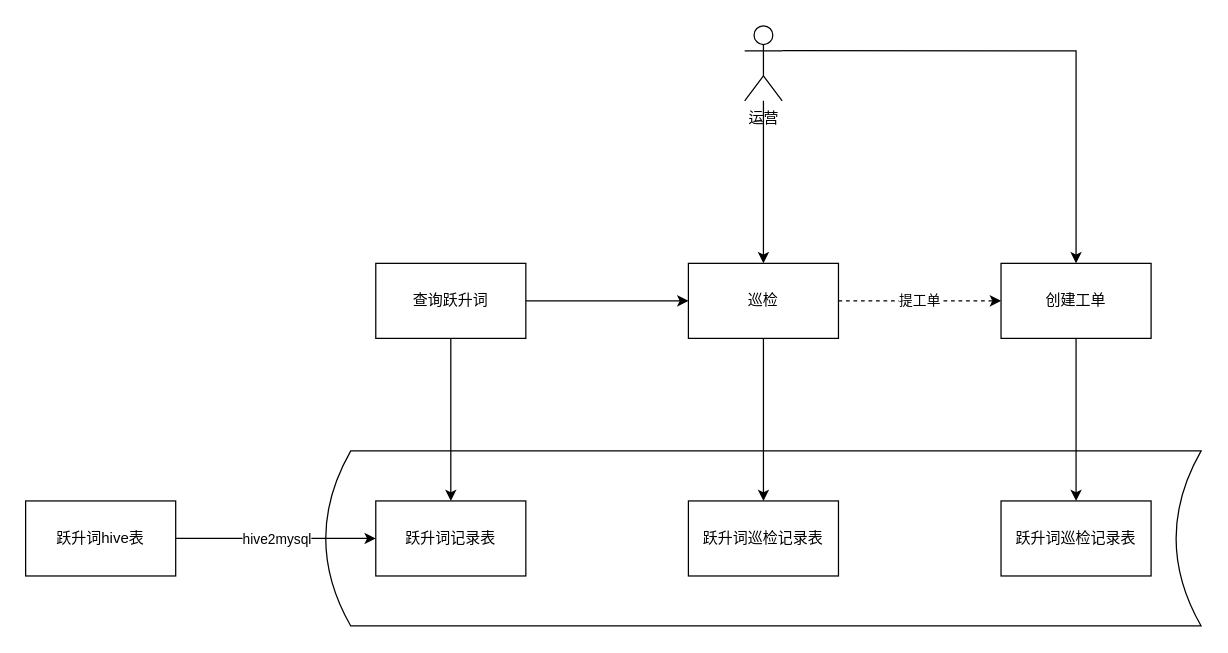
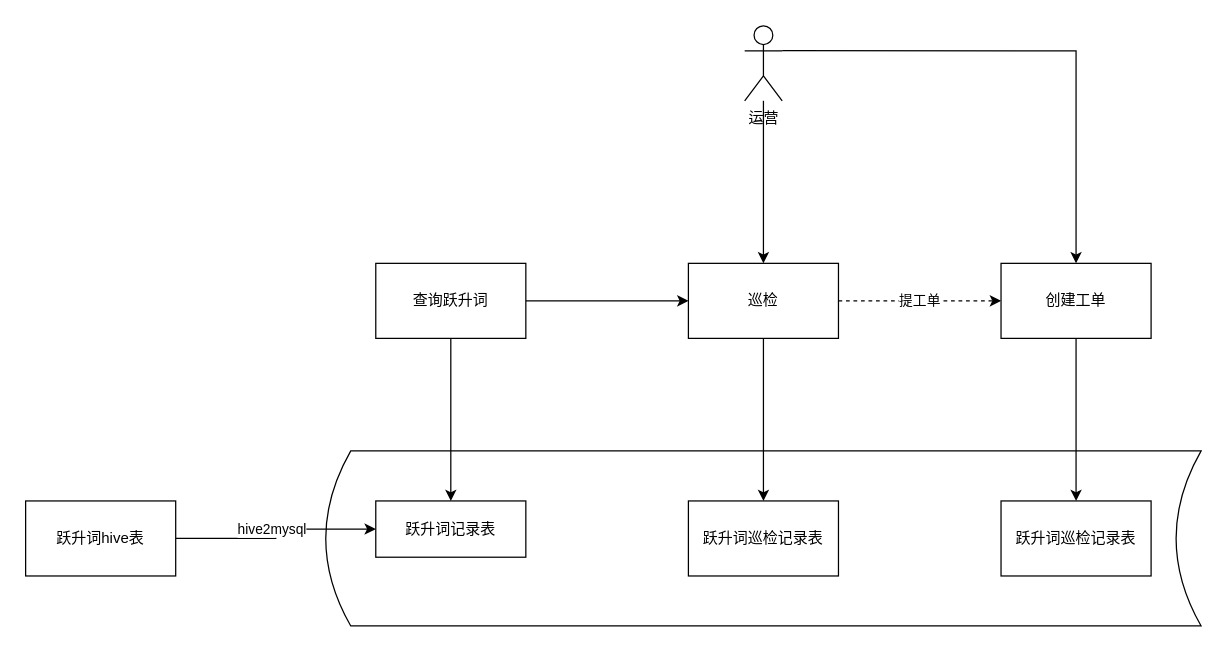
node "跃升词记录表": size 150x75 -> 150x56
